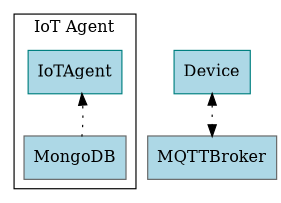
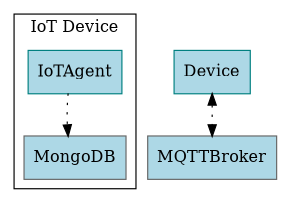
cluster "IoT Agent": label "IoT Agent" -> "IoT Device"
edge "MongoDB" -> "IoTAgent": reversed
